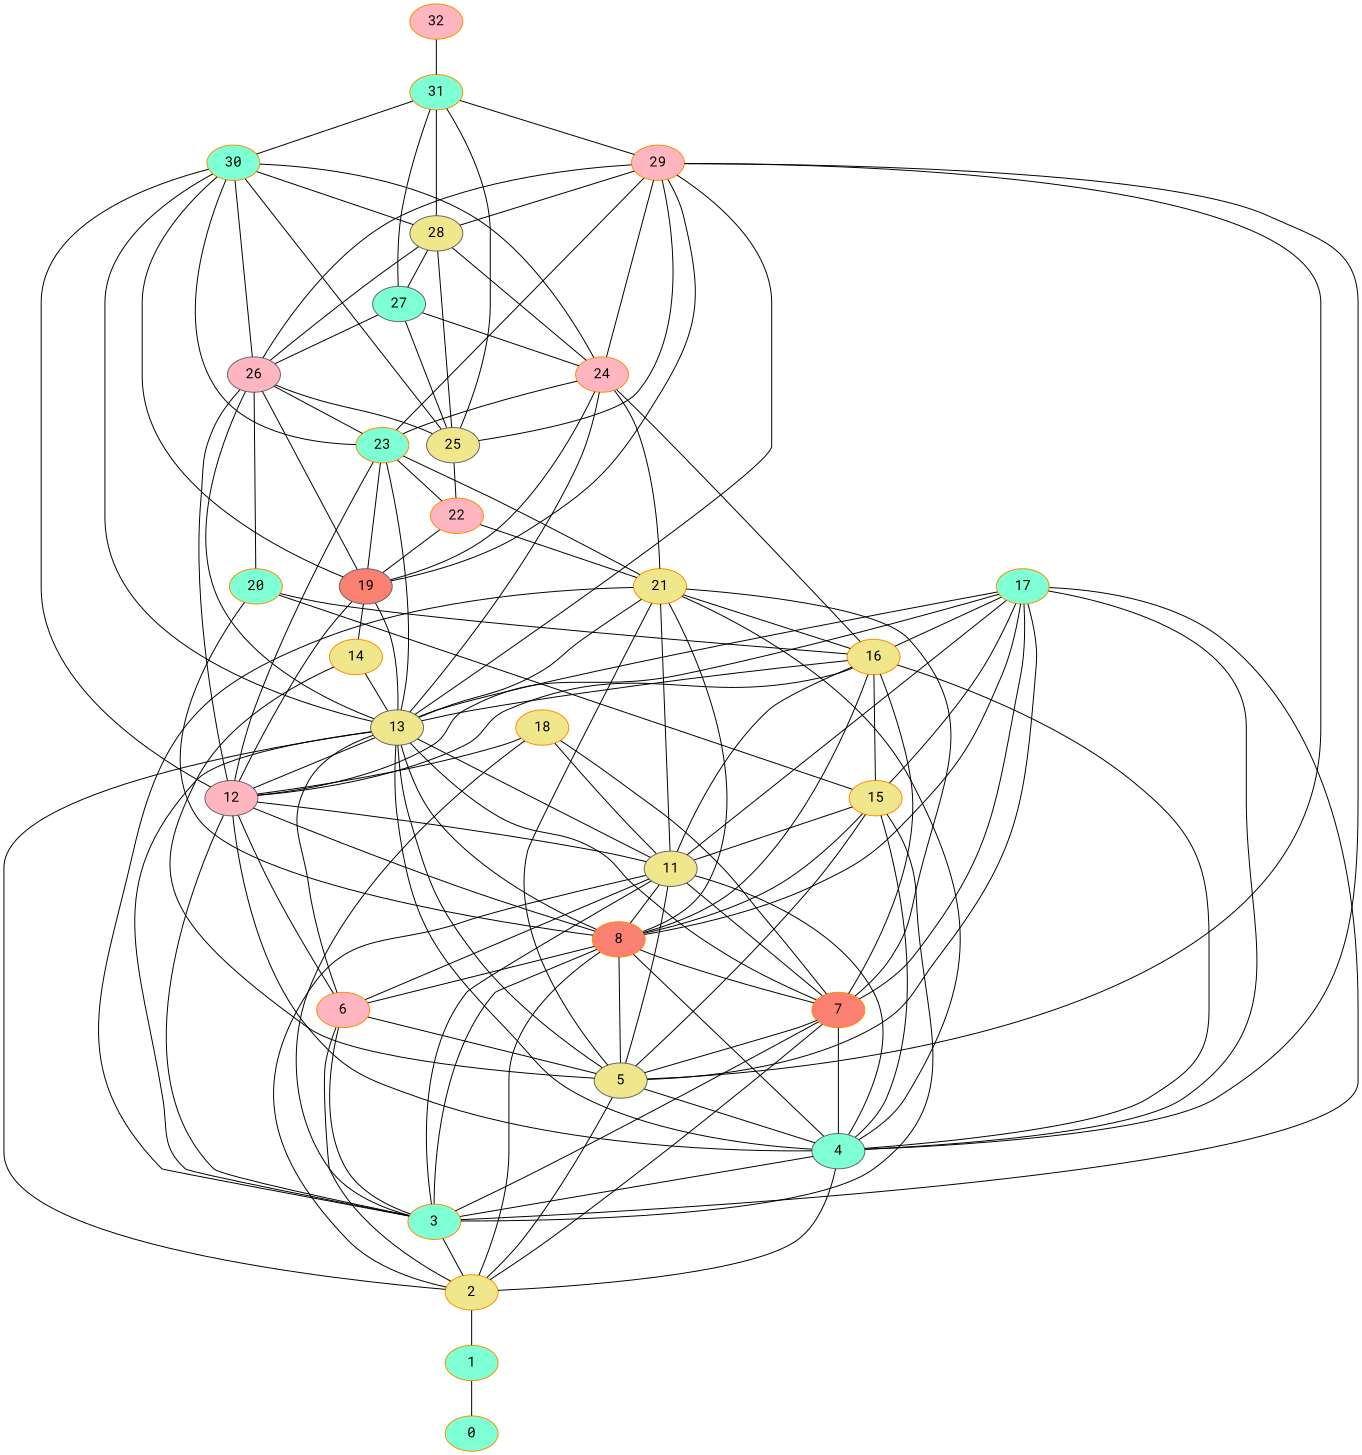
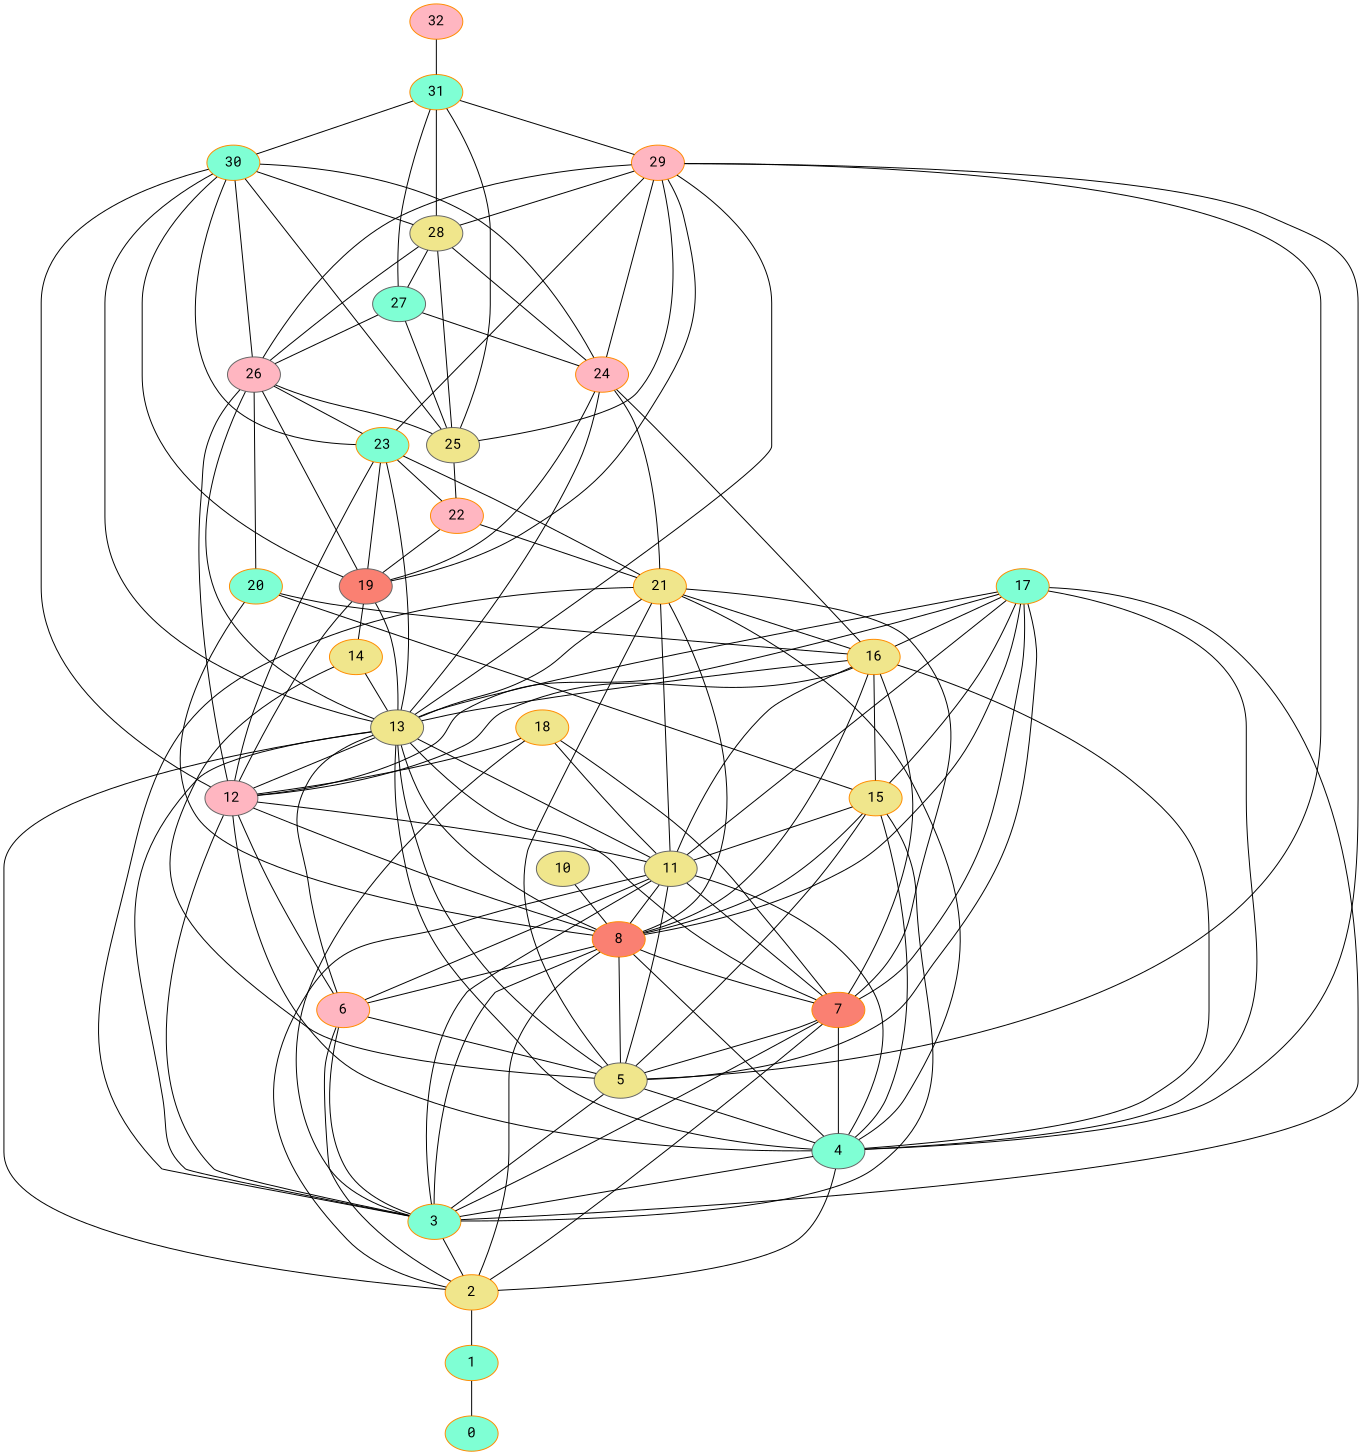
edge "24" -- "23": removed
node "10": added
edge "5" -- "2": now "5" -- "3"
